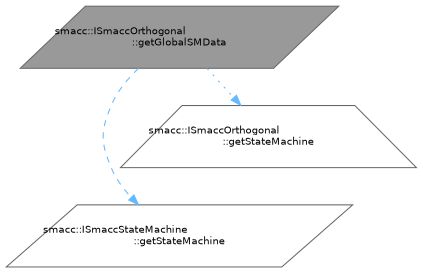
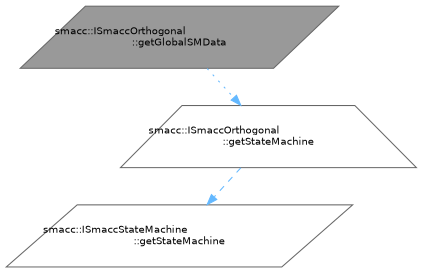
edge "smacc::ISmaccOrthogonal ::getGlobalSMData" -> "smacc::ISmaccStateMachine ::getStateMachine": now "smacc::ISmaccOrthogonal ::getStateMachine" -> "smacc::ISmaccStateMachine ::getStateMachine"
